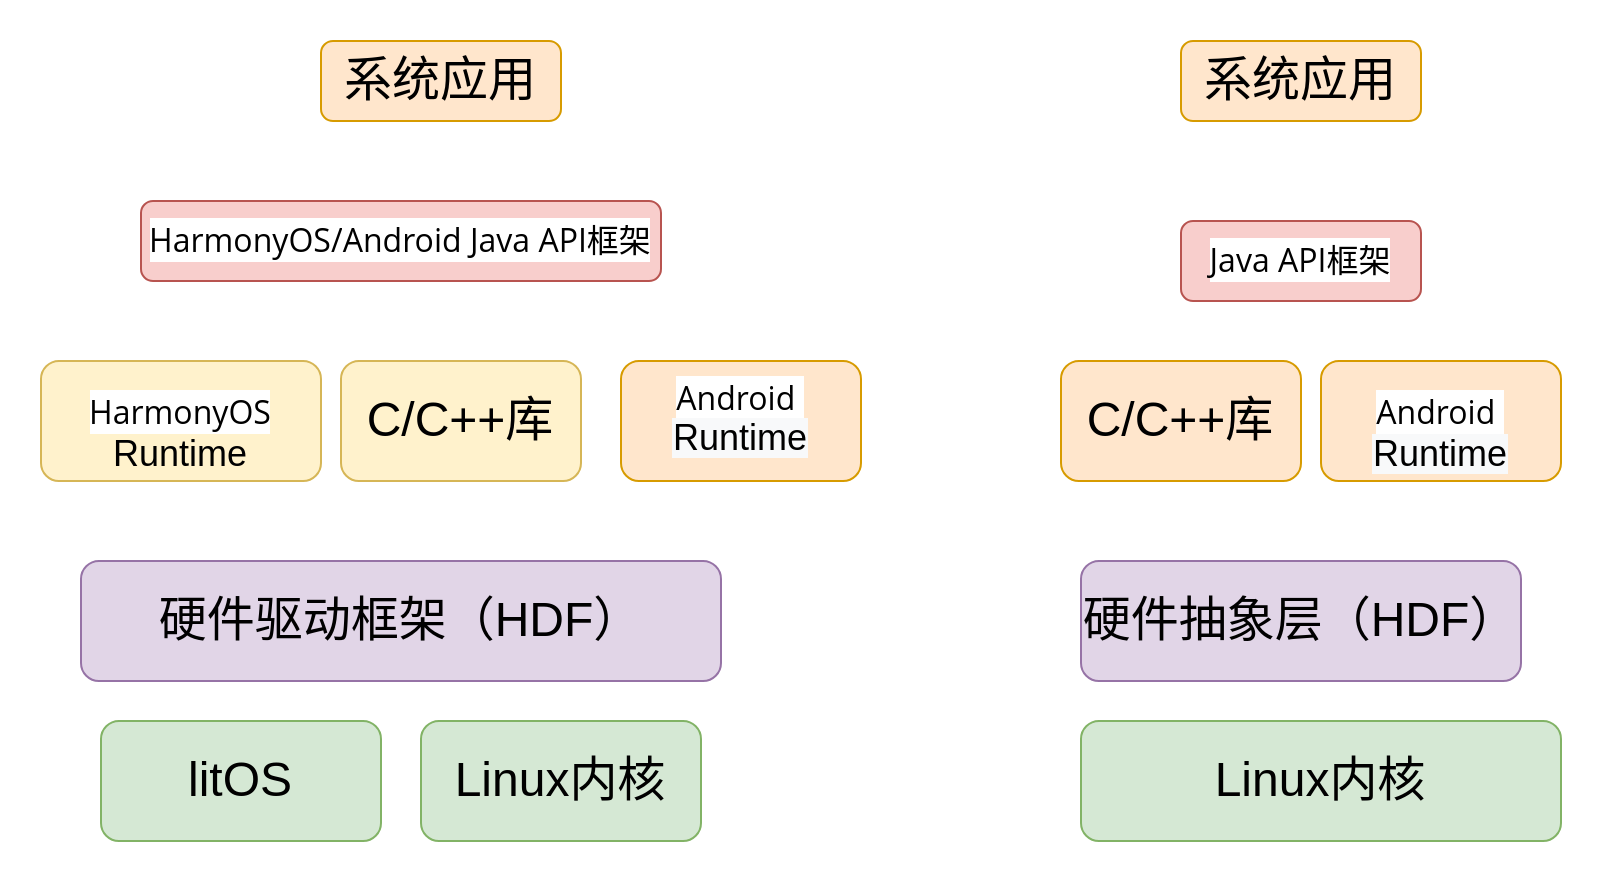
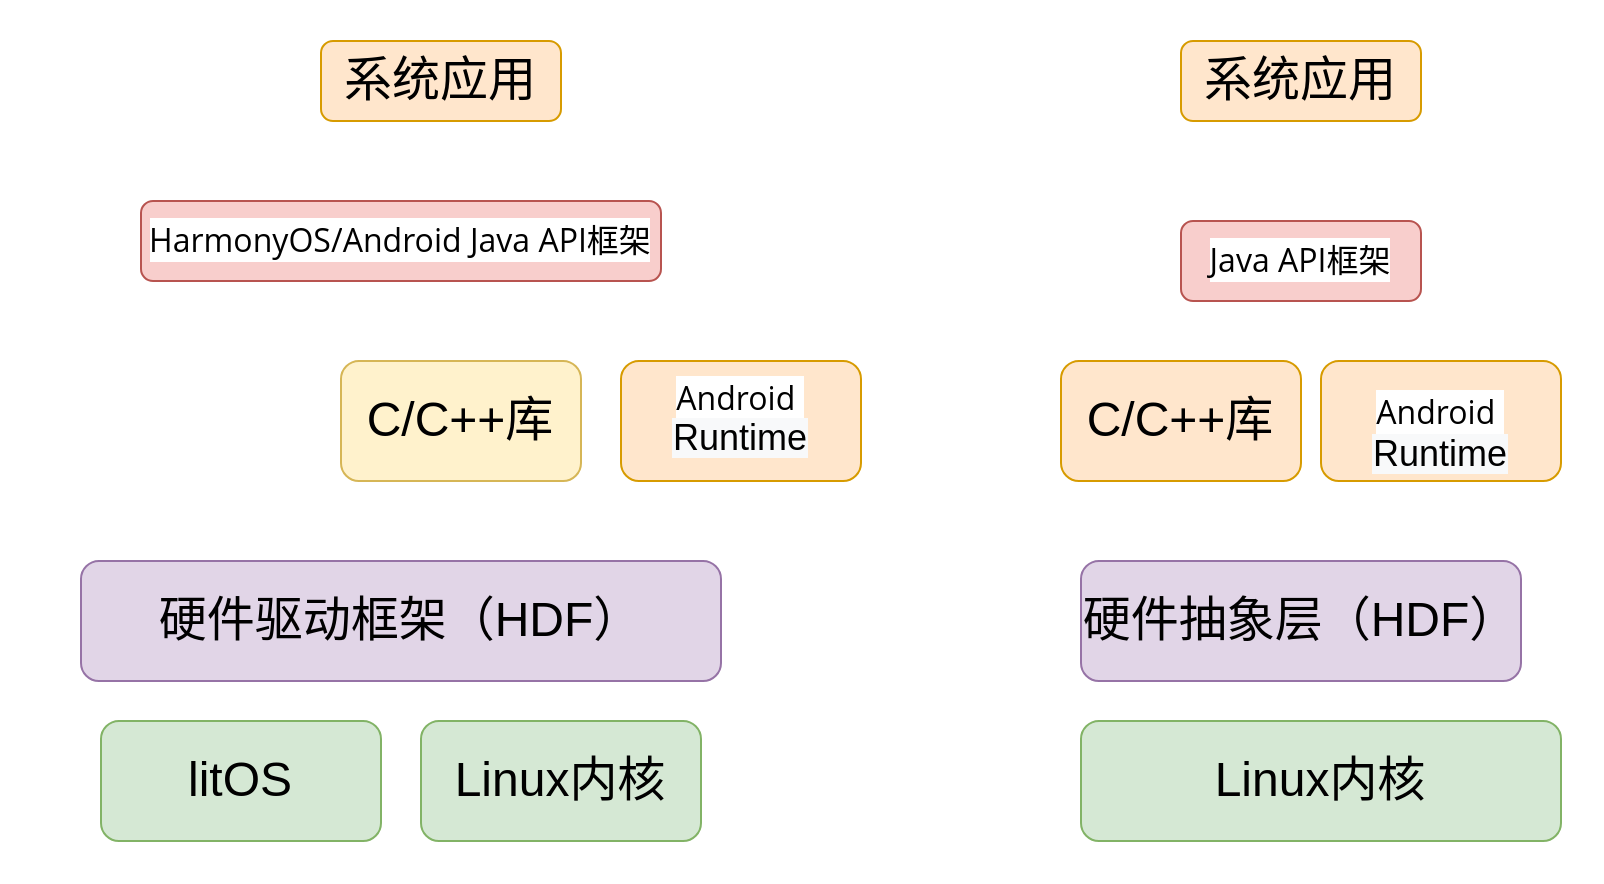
node "HarmonyOS Runtime": removed
